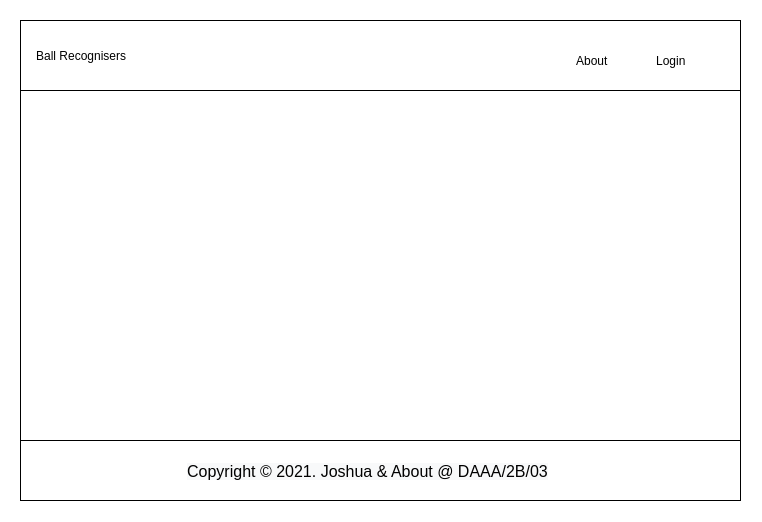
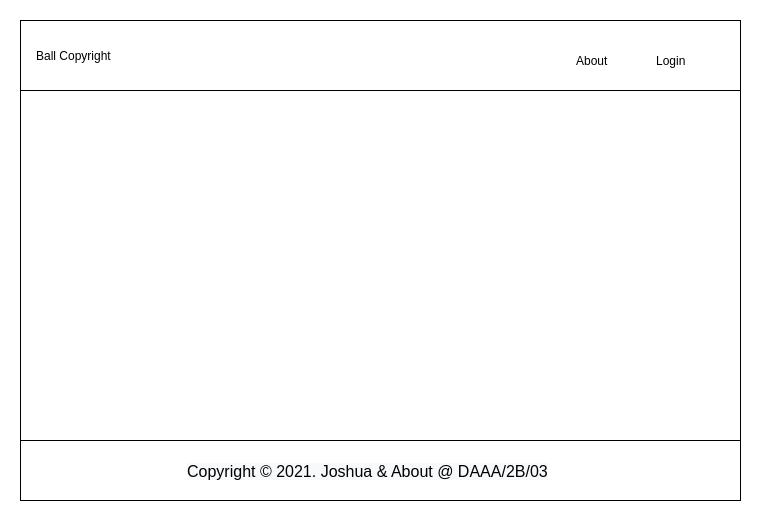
node "Ball Recognisers": label "Ball Recognisers" -> "Ball Copyright"
